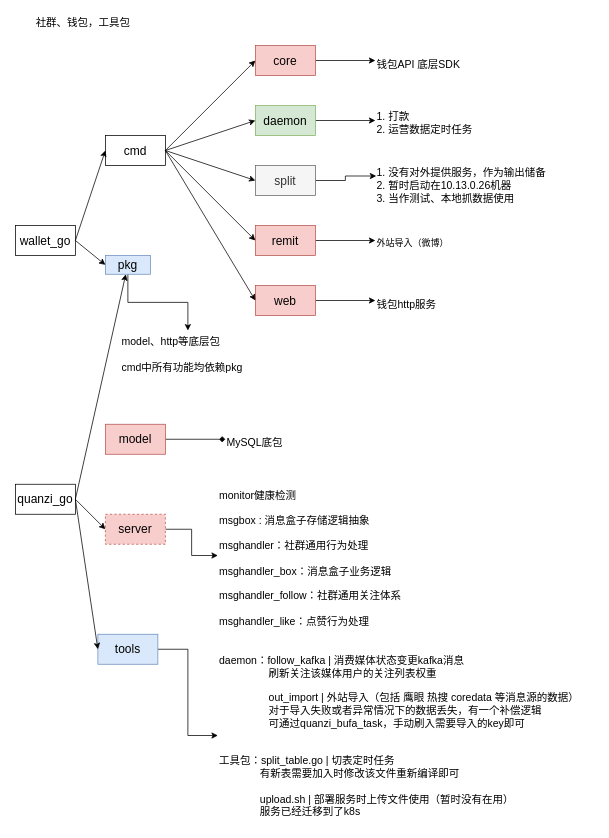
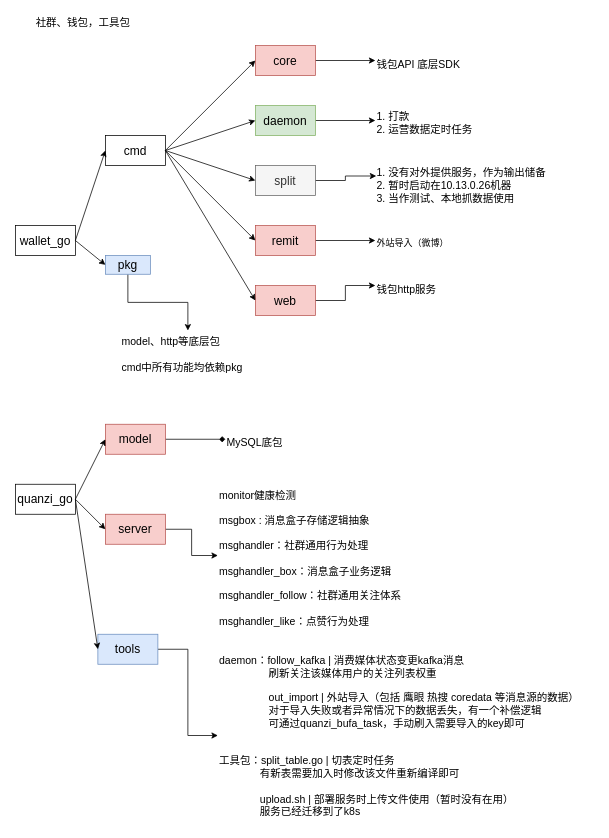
node "钱包http服务": moved (409, 300) -> (409, 285)
edge "quanzi_go" -> "pkg": now "quanzi_go" -> "model"
node "server": style dashed -> solid
